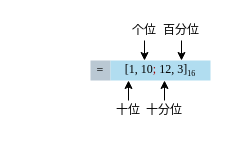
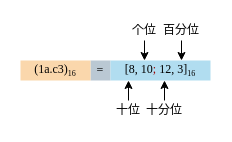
node "(1a.c3)16": added
node "[1, 10; 12, 3]16": label "[1, 10; 12, 3]16" -> "[8, 10; 12, 3]16"
